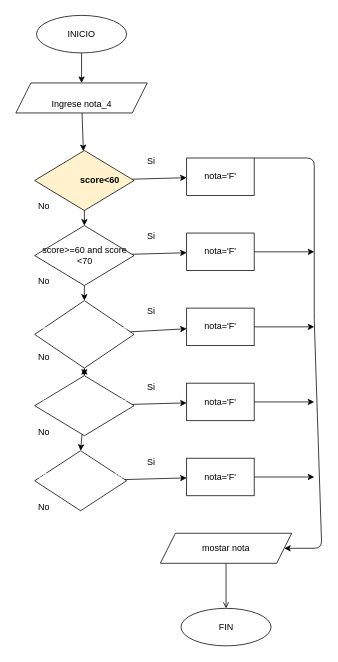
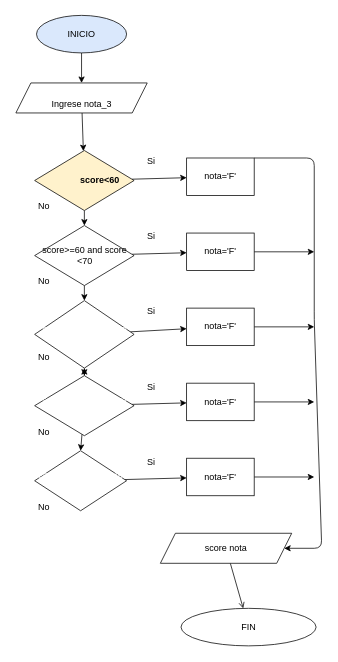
node "INICIO": fillcolor #ffffff -> #dae8fc
node "Ingrese nota_4": label "Ingrese nota_4" -> "Ingrese nota_3"
node "mostar nota": label "mostar nota" -> "score nota"
node "FIN": size 90x38 -> 135x38
